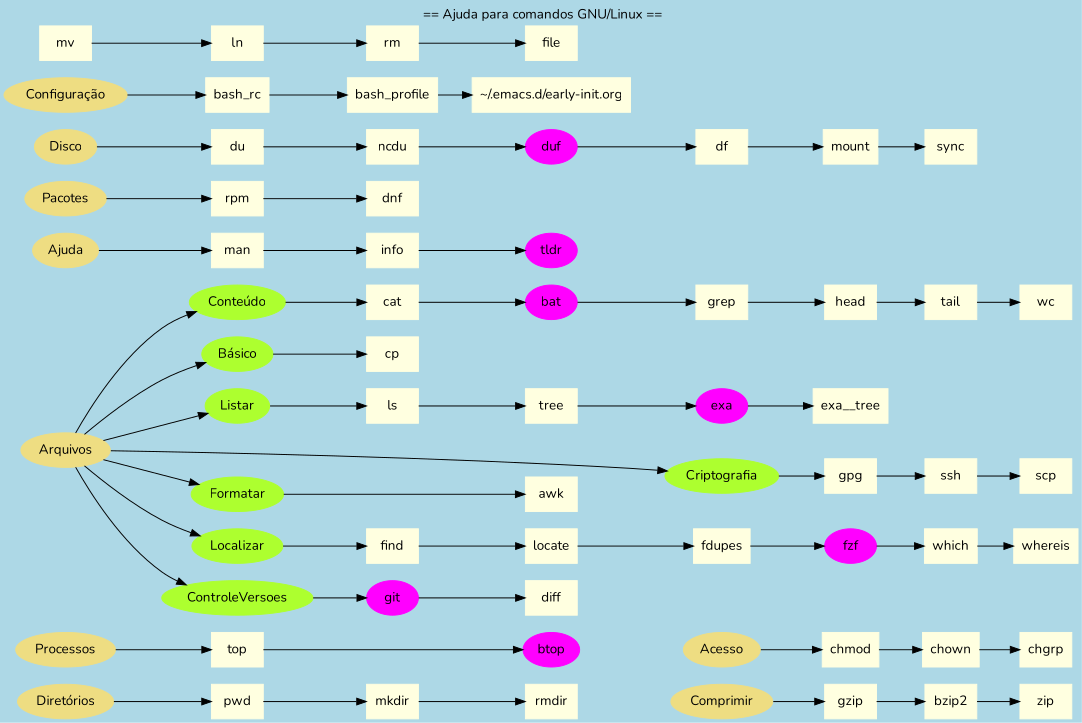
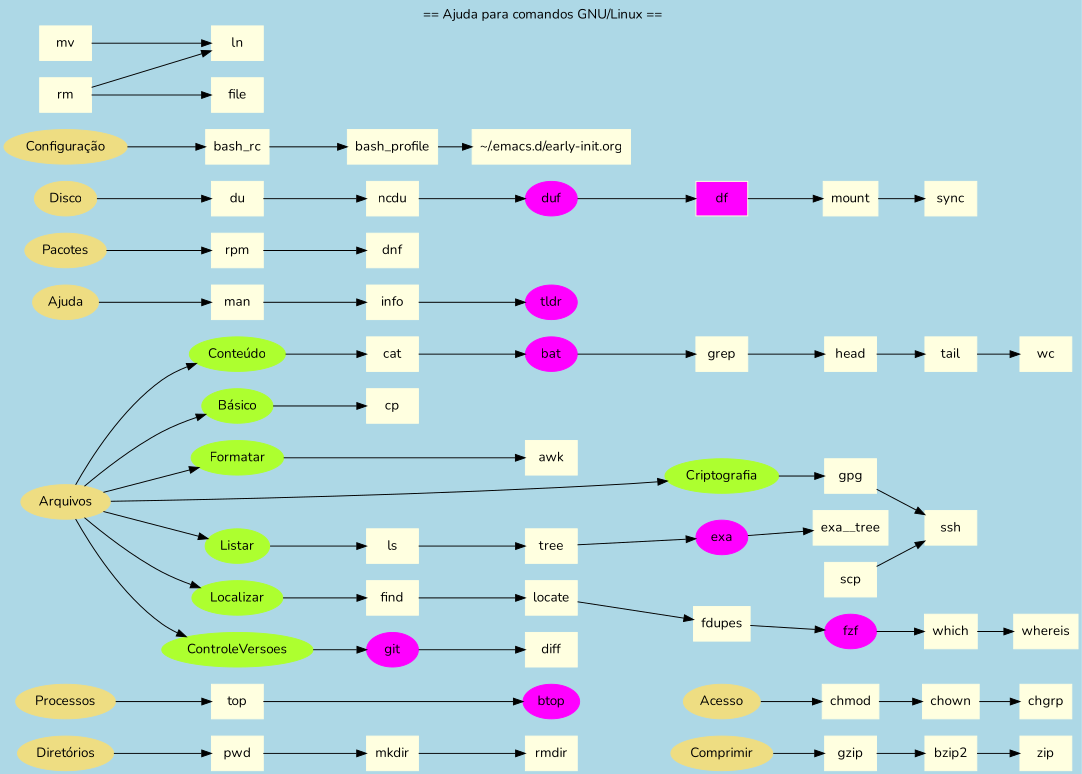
edge "ln" -> "rm": reversed
node "df": fillcolor lightyellow -> magenta
edge "ssh" -> "scp": reversed
